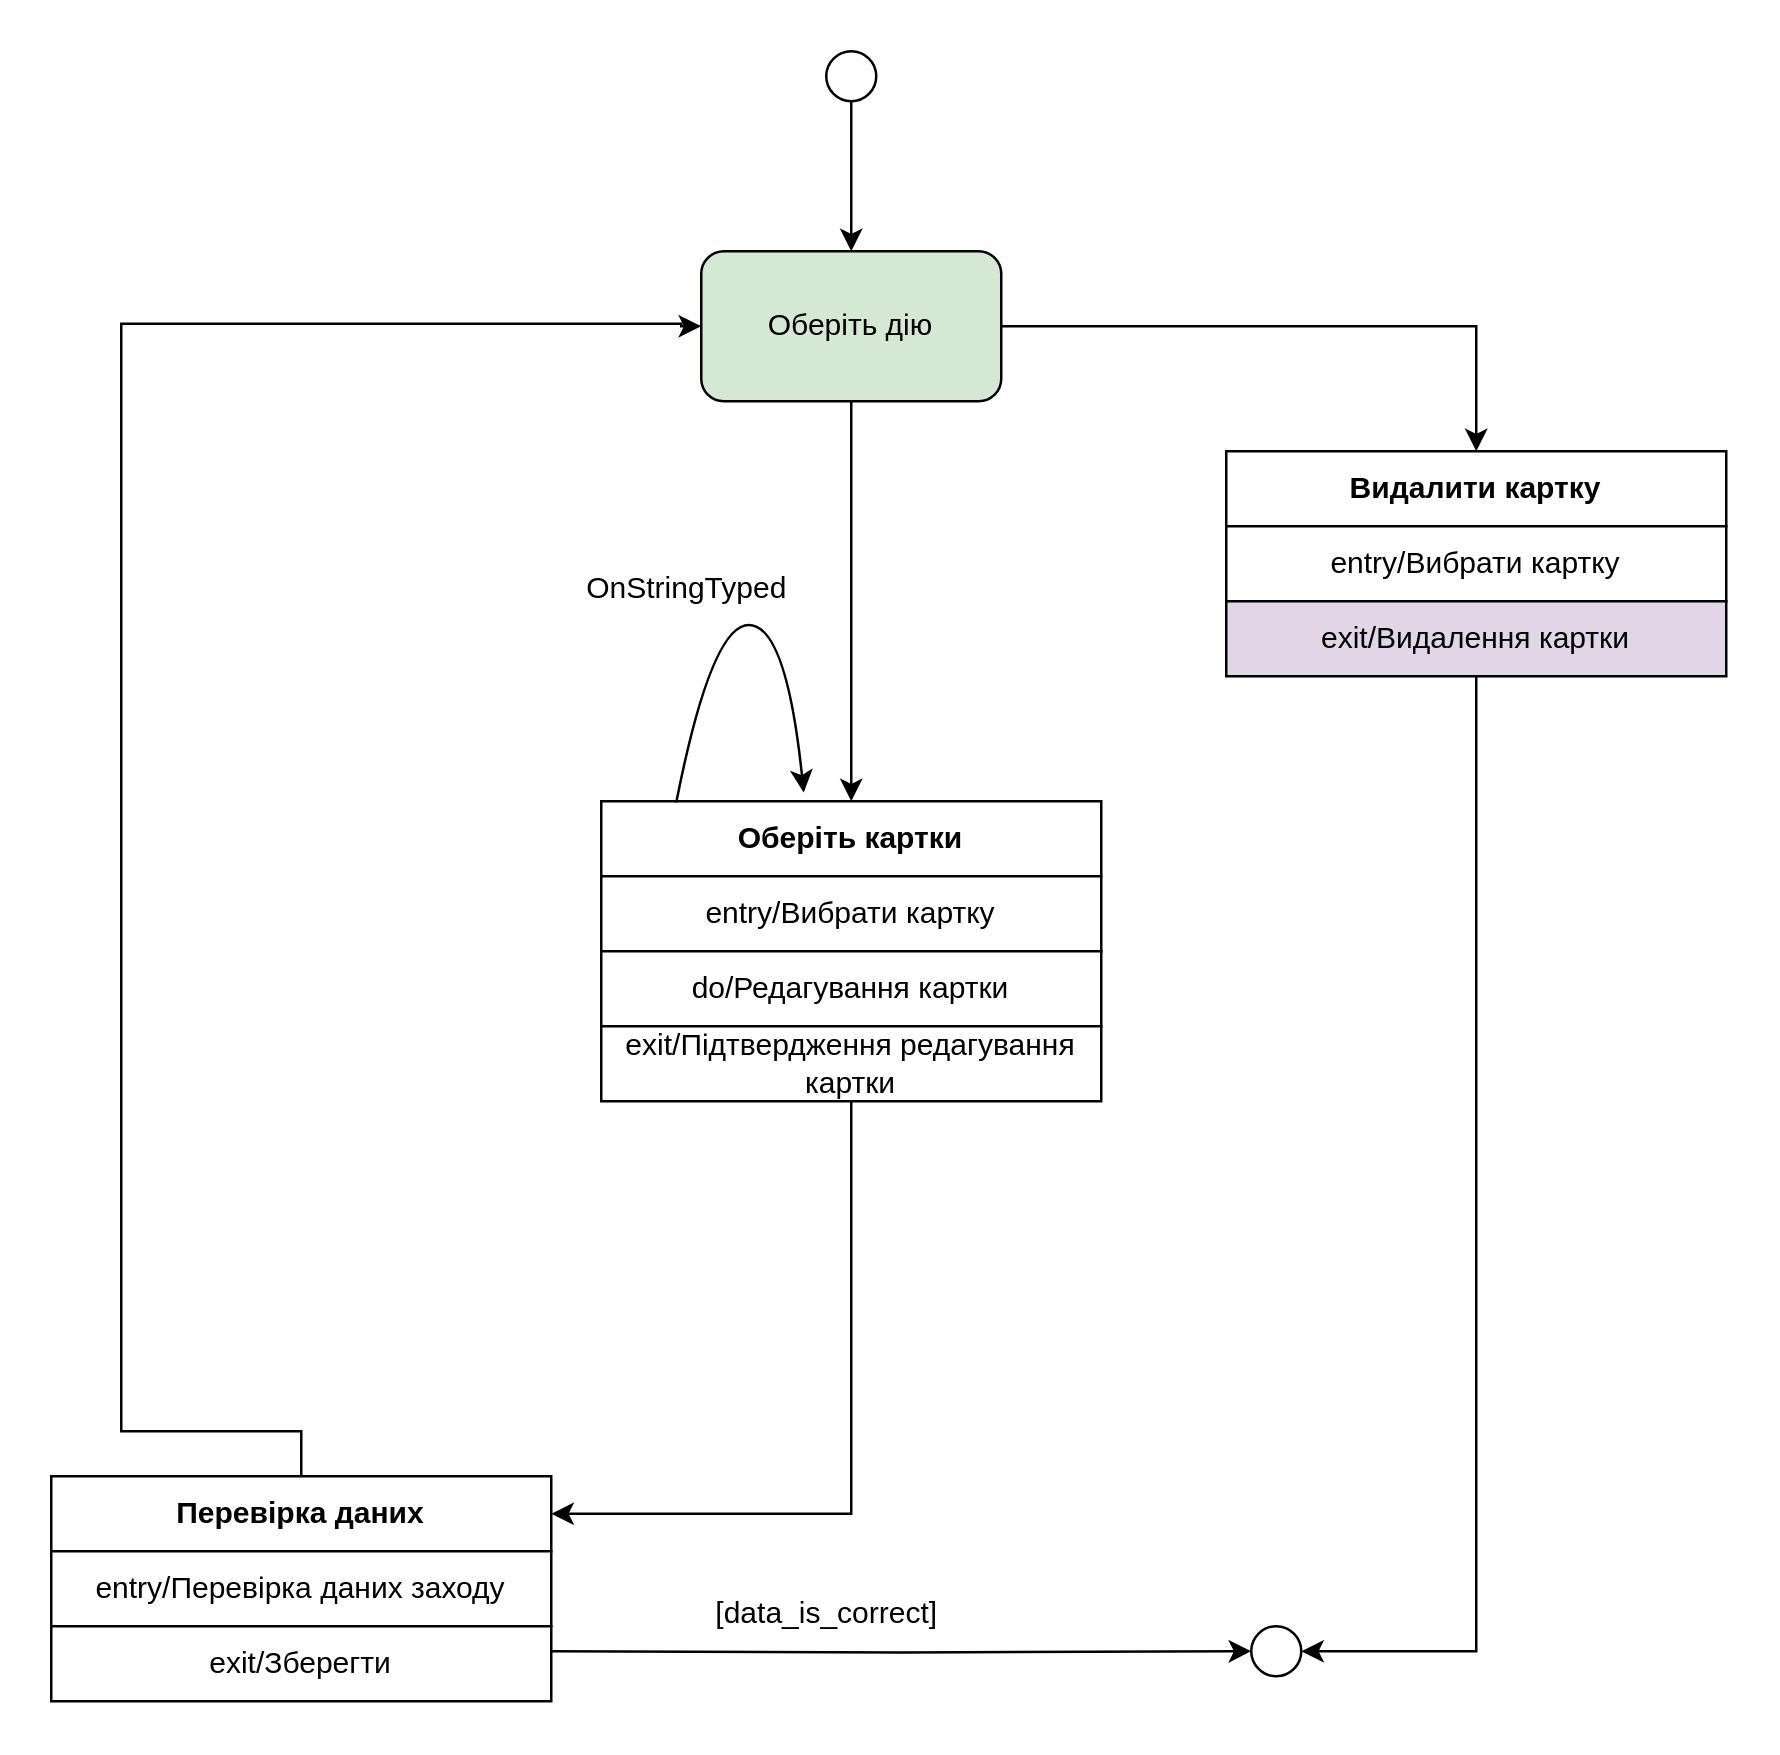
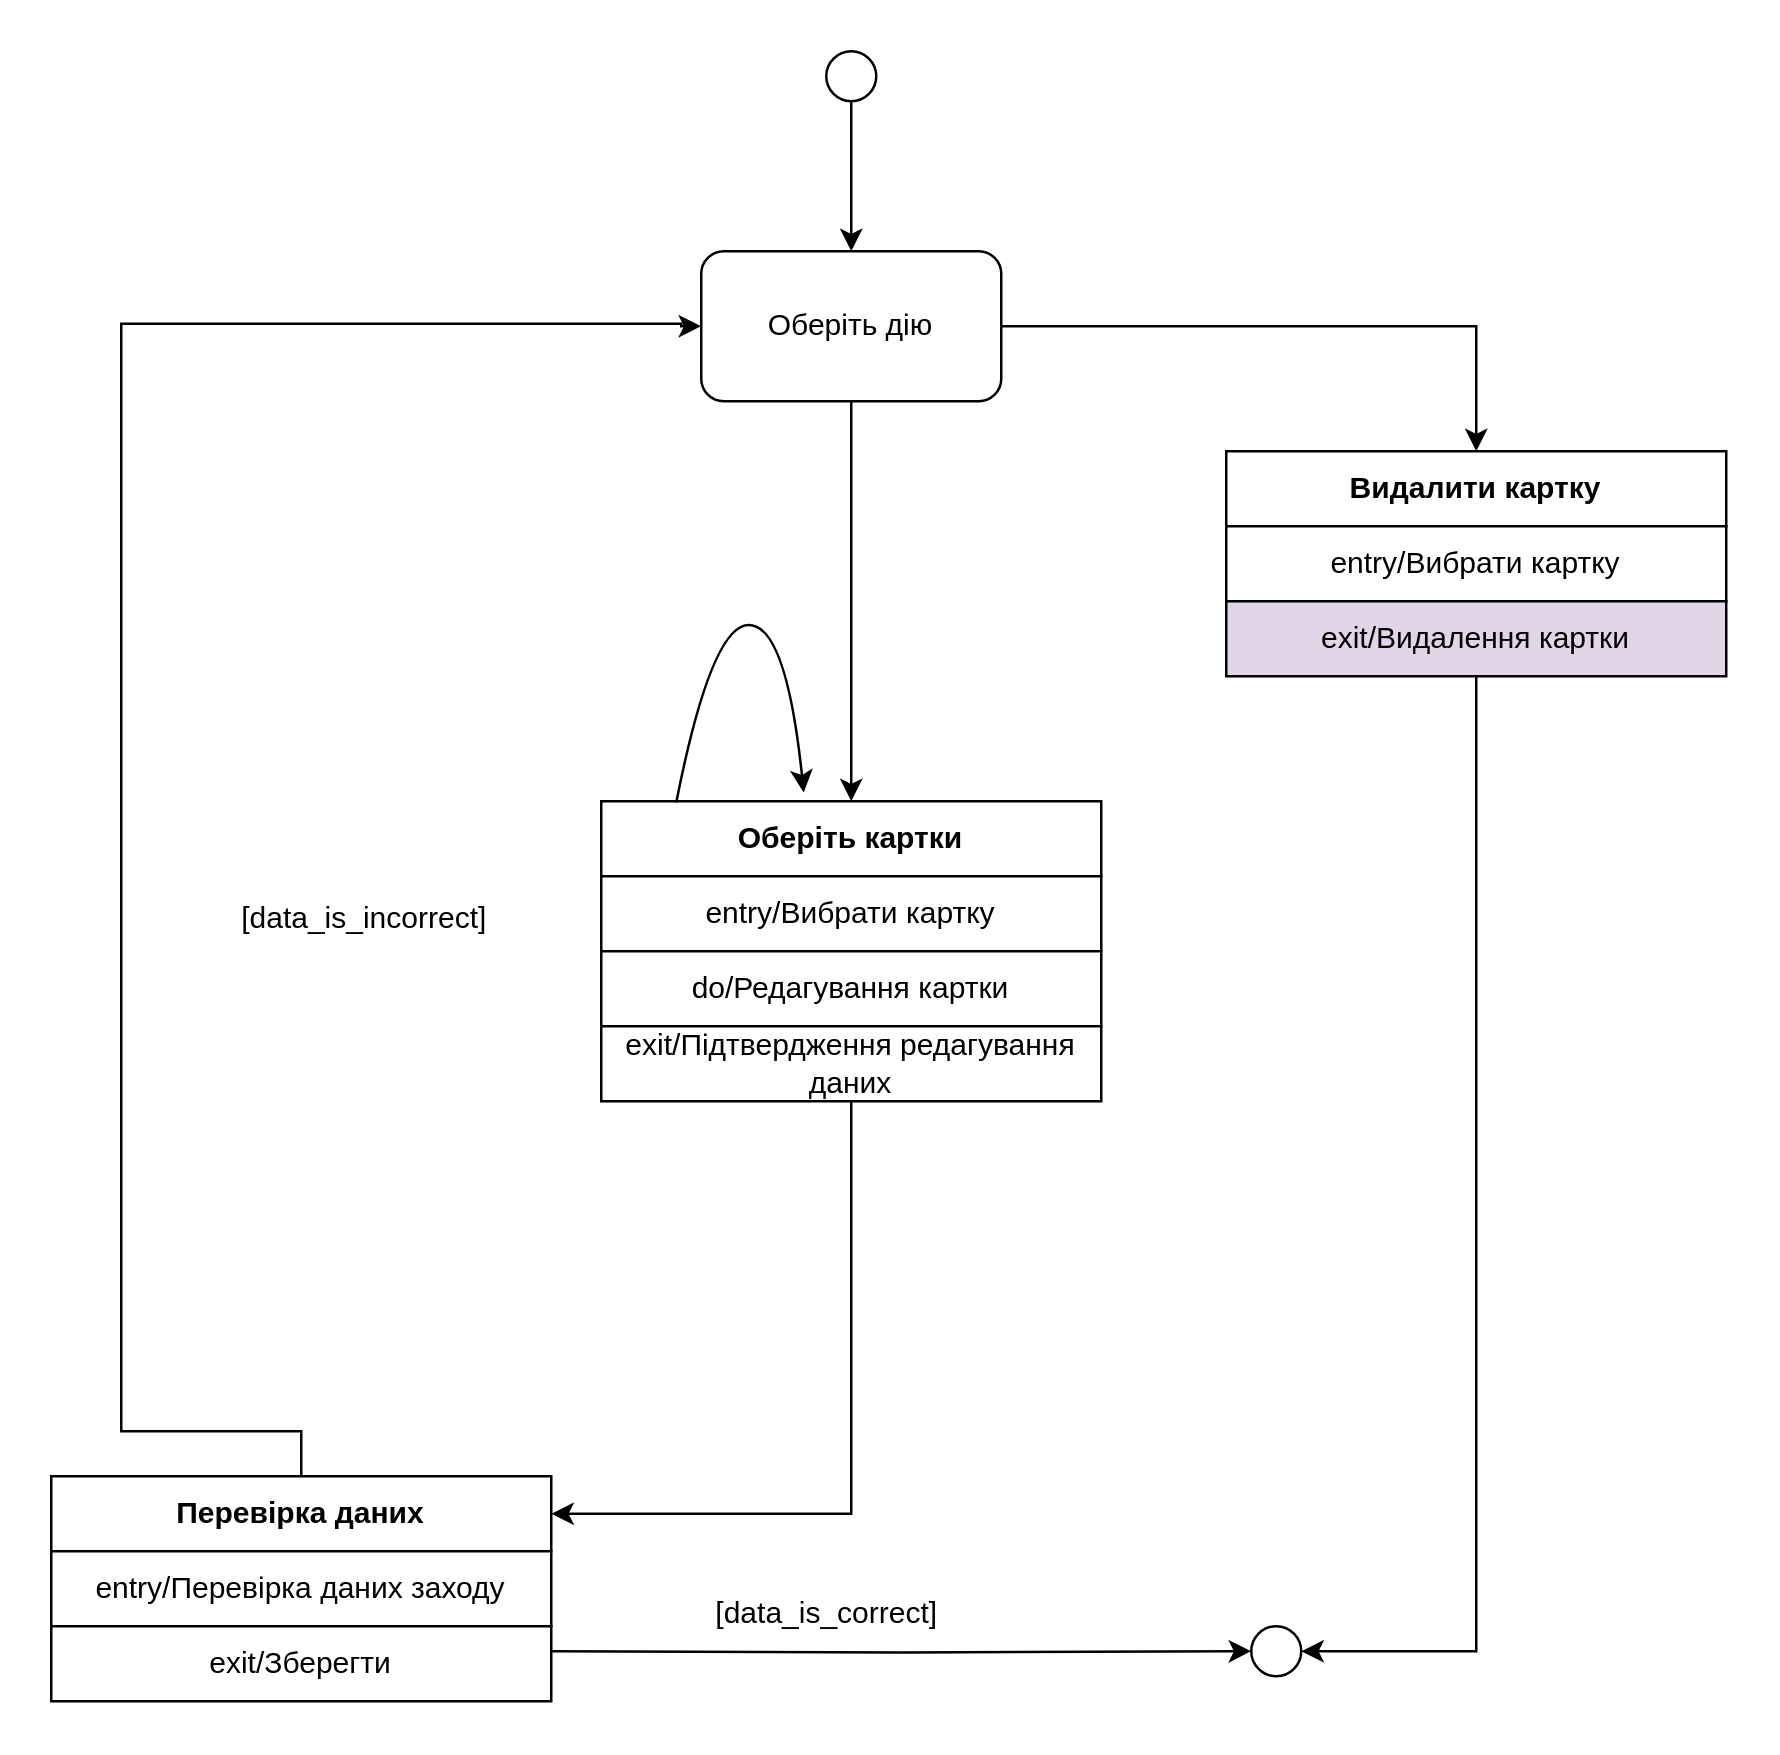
node "Оберіть дію": fillcolor #d5e8d4 -> #ffffff
node "OnStringTyped": removed
node "[data_is_incorrect]": added
node "exit/Підтвердження редагування картки": label "exit/Підтвердження редагування картки" -> "exit/Підтвердження редагування даних"
